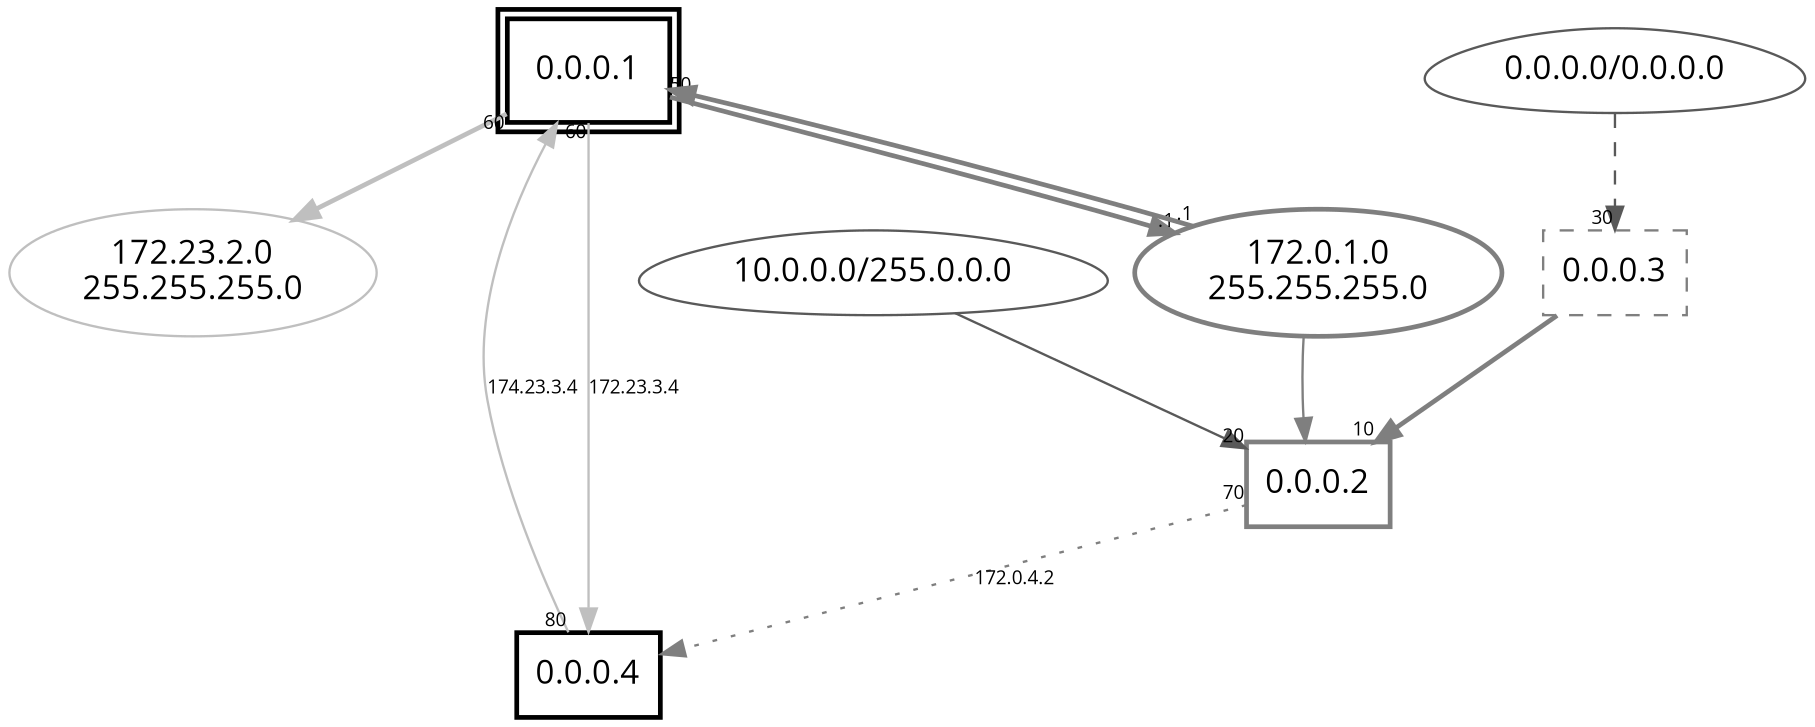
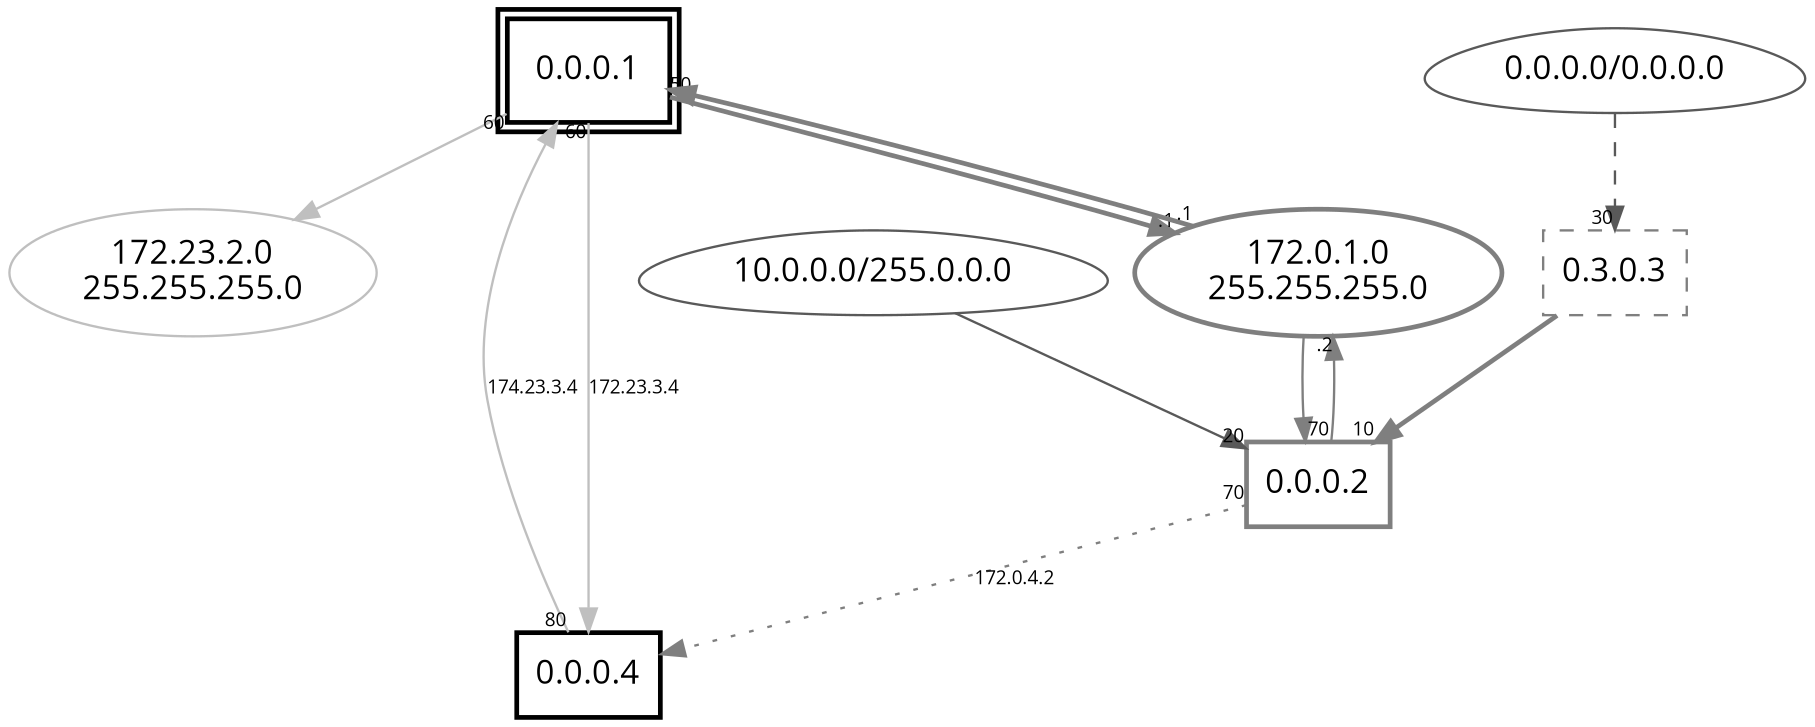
edge "0.0.0.1" -> "172.23.2.0 255.255.255.0": style bold -> solid
node "0.0.0.3": label "0.0.0.3" -> "0.3.0.3"
edge "0.0.0.2" -> "172.0.1.0 255.255.255.0": added
